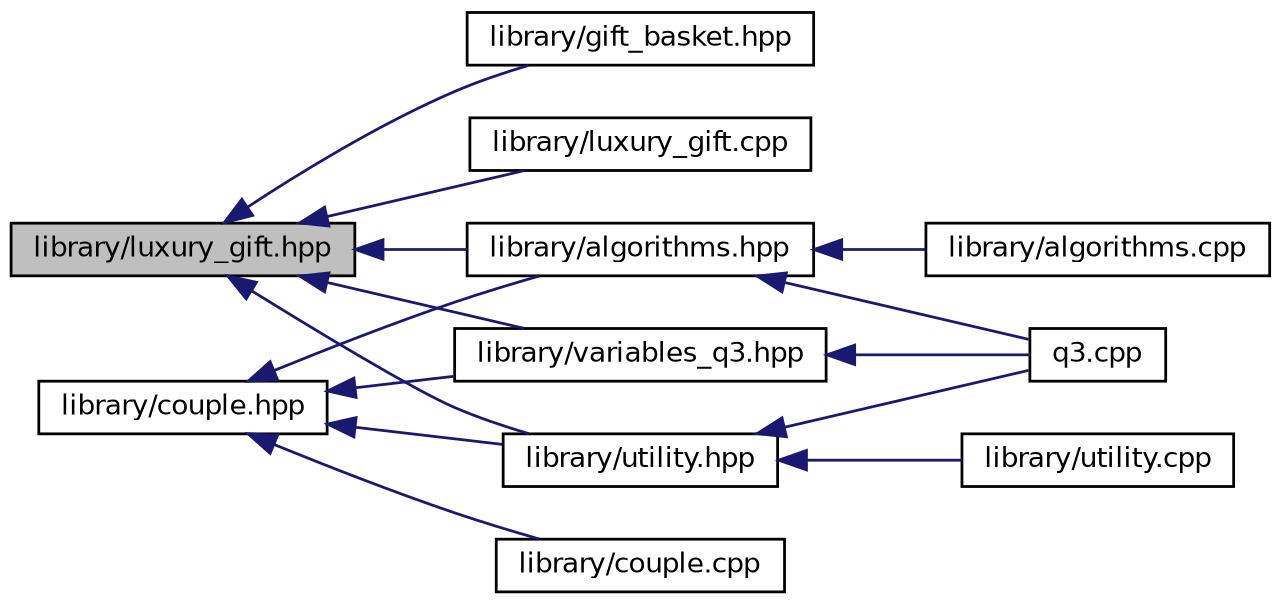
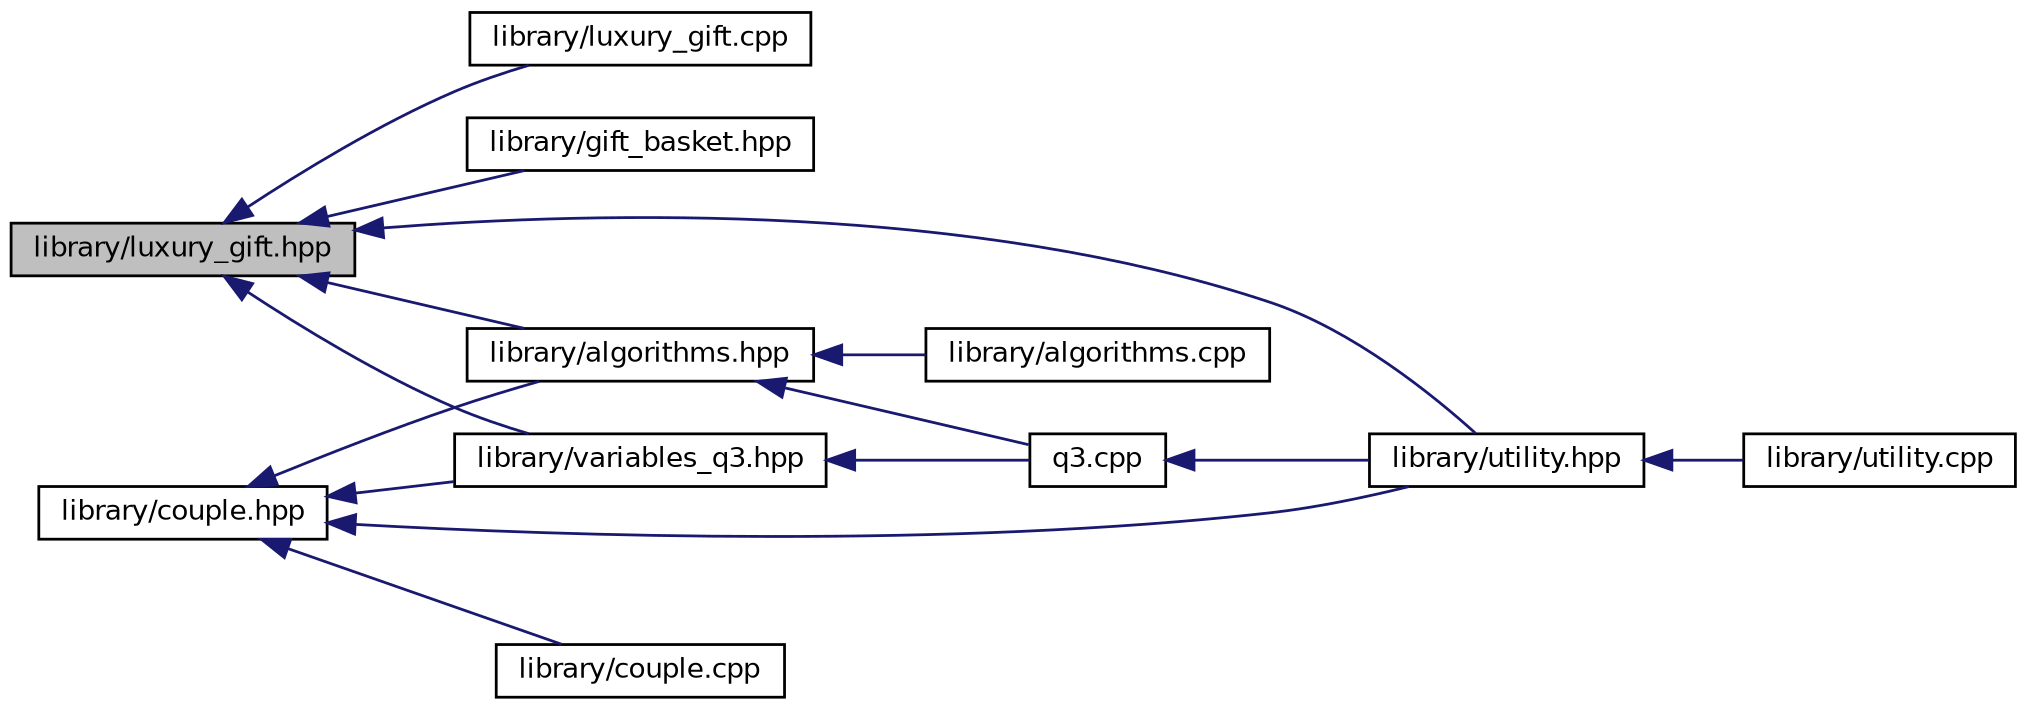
edge "q3.cpp" -> "library/utility.hpp": reversed
